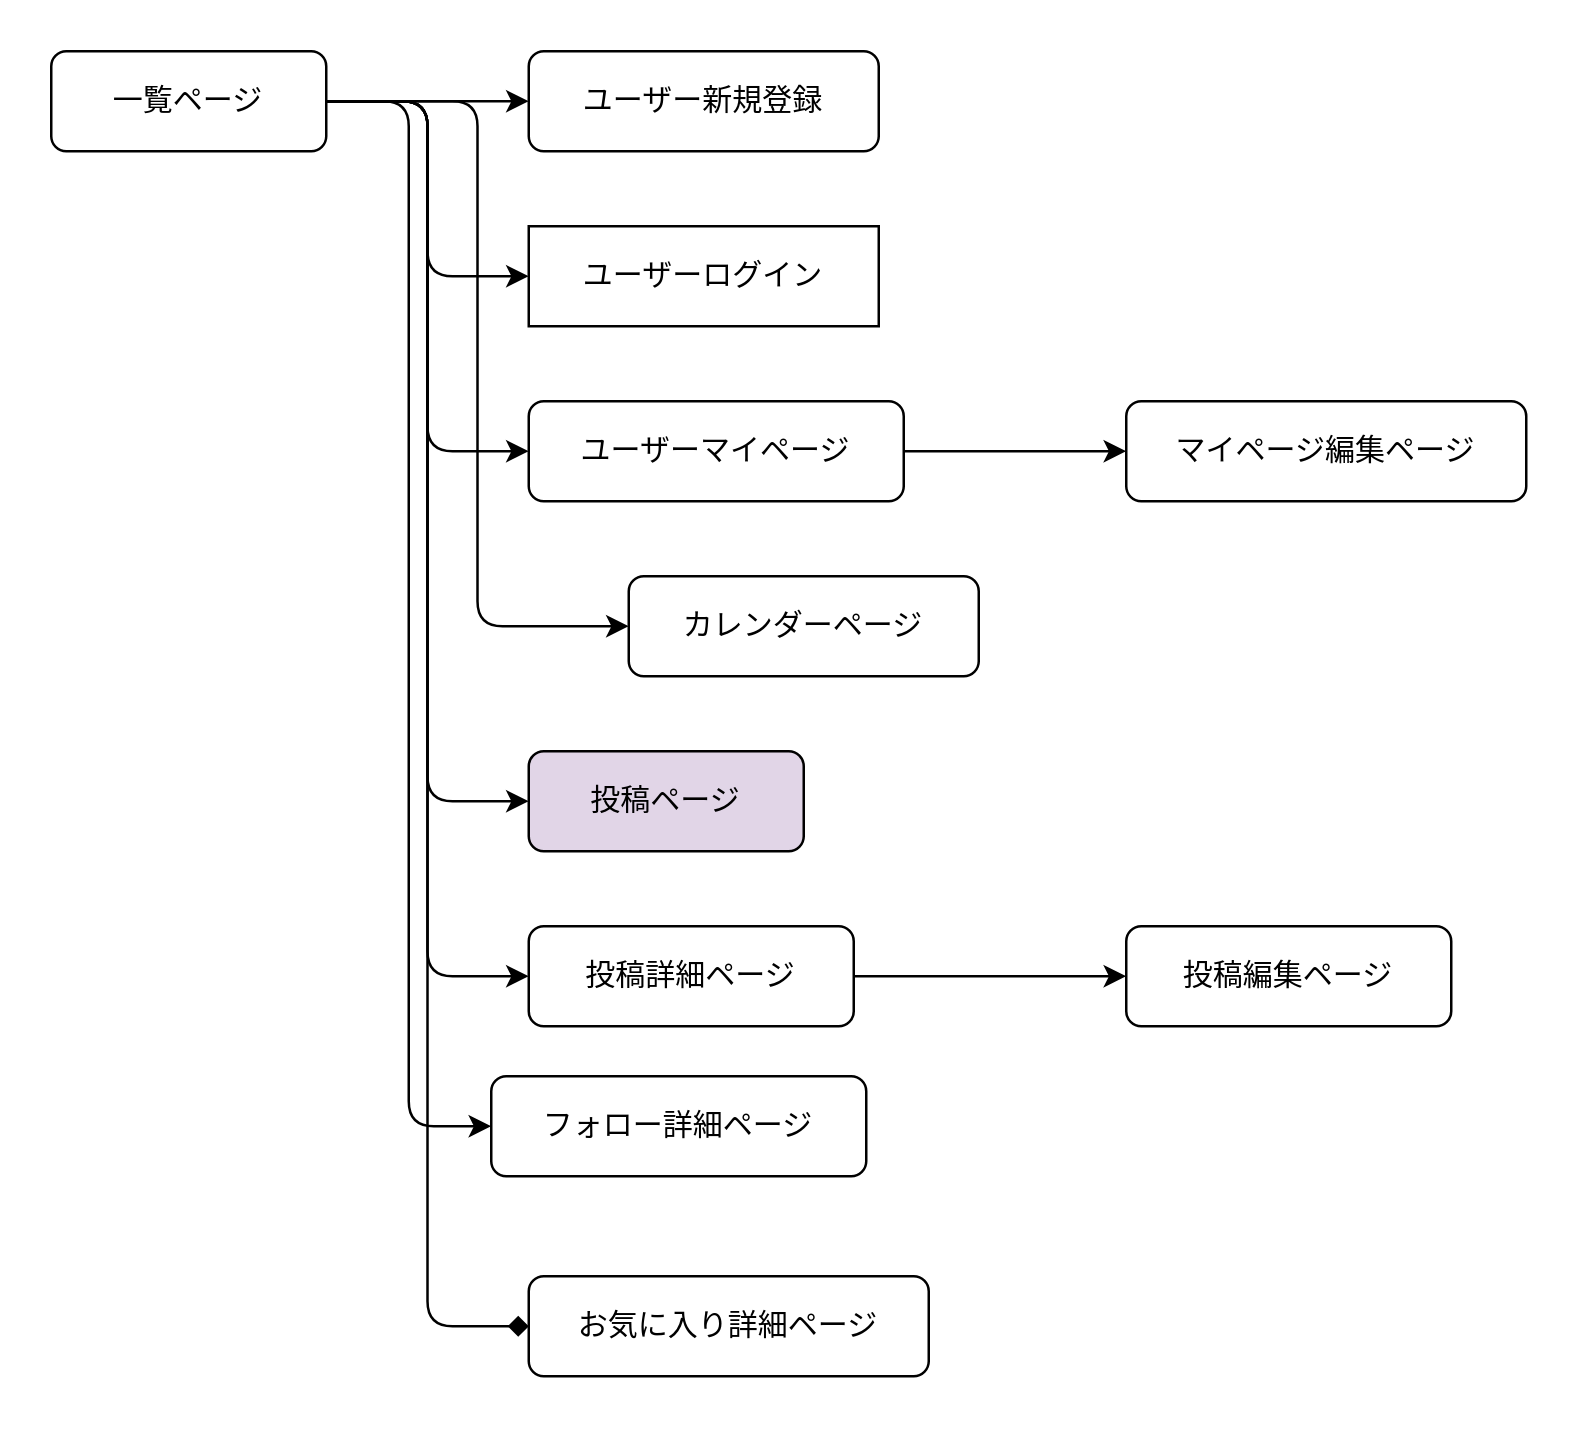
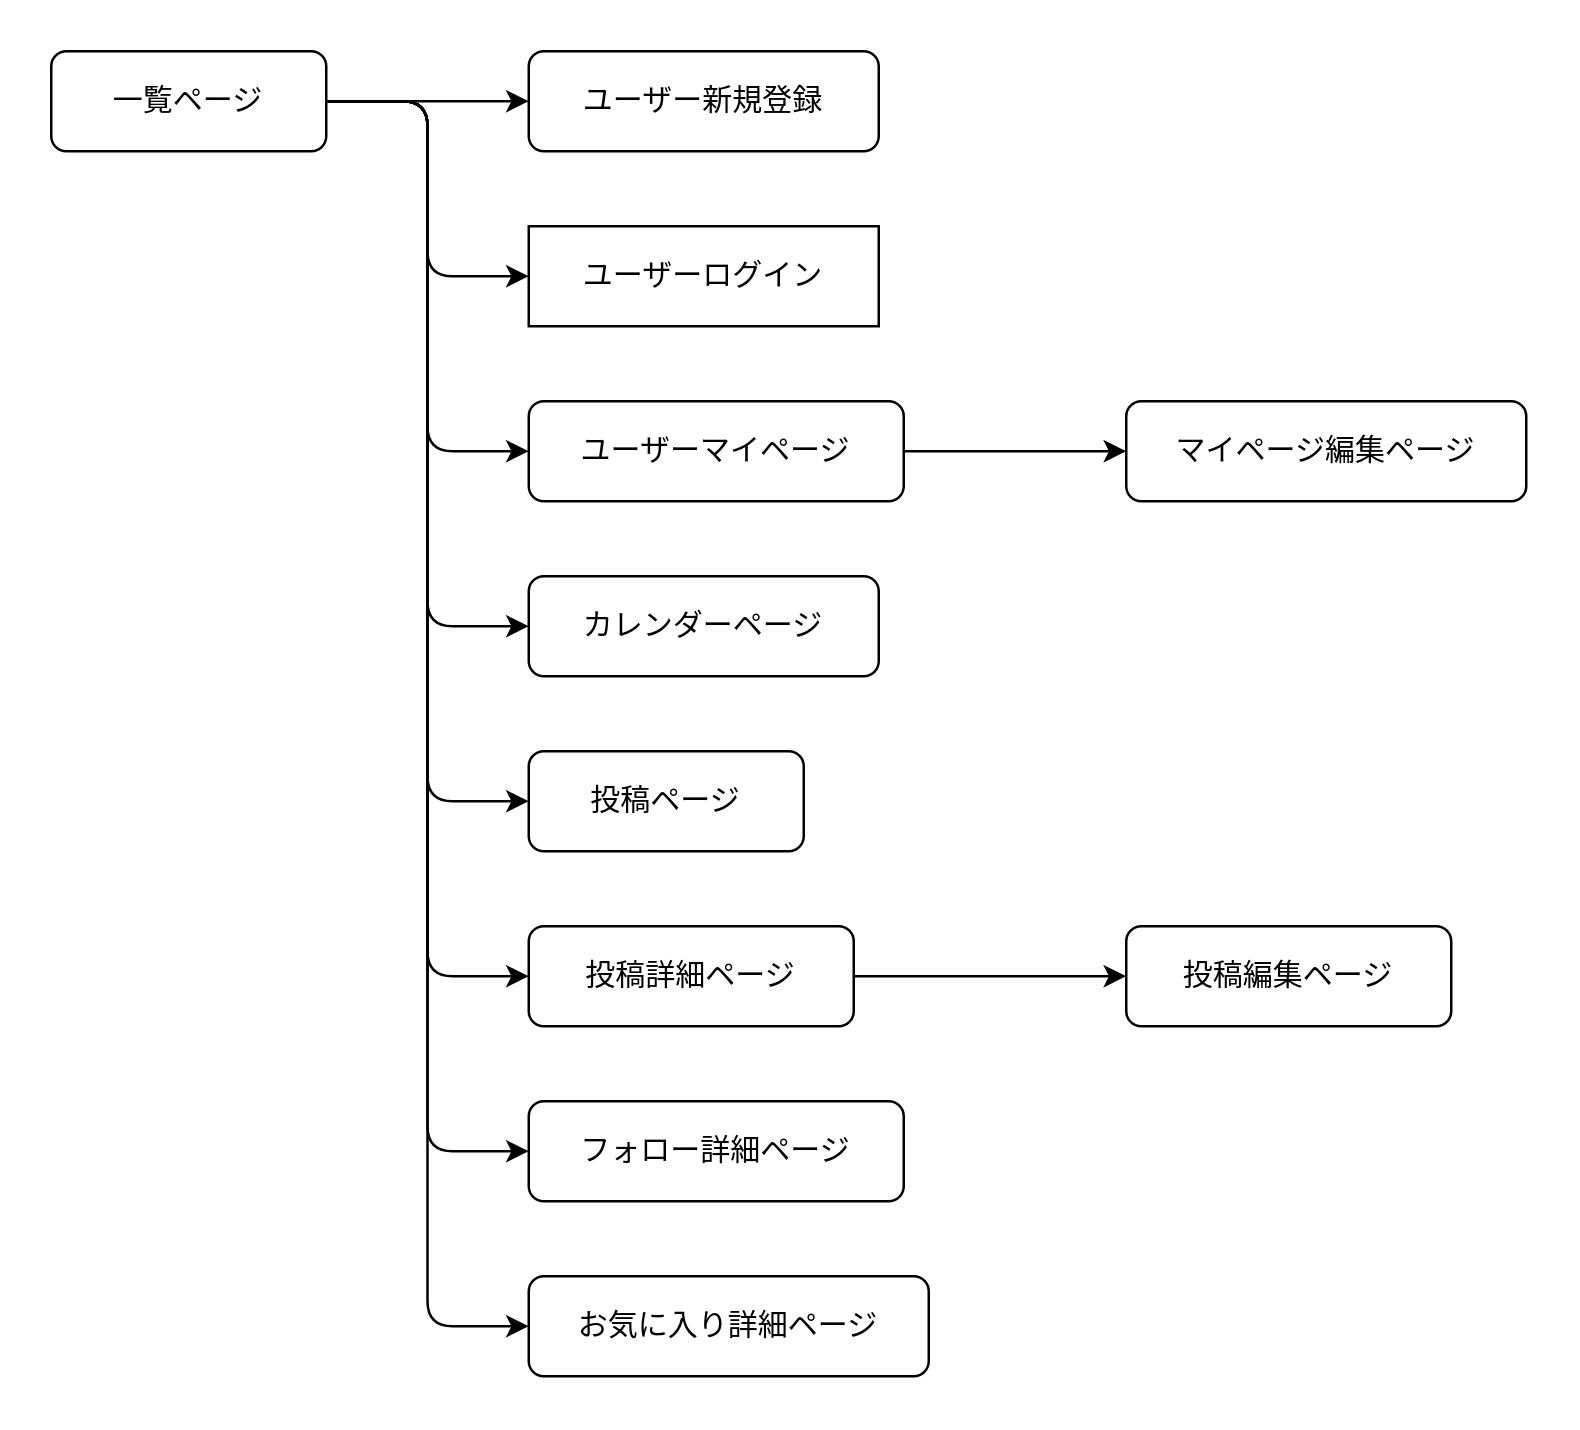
node "カレンダーページ": moved (804, 626) -> (704, 626)
node "投稿ページ": fillcolor #e1d5e7 -> #ffffff
node "フォロー詳細ページ": moved (679, 1126) -> (716, 1151)
edge "一覧ページ" -> "お気に入り詳細ページ": arrowhead diamond -> classic
